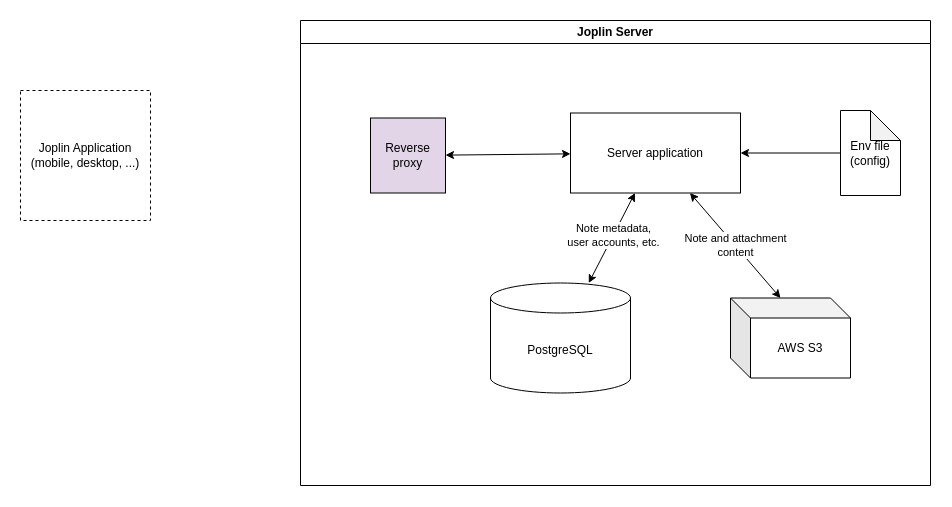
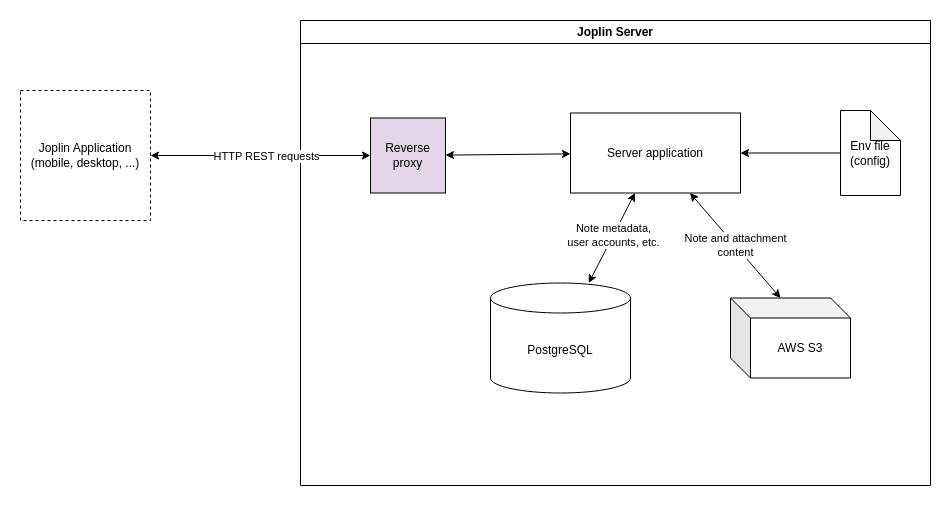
edge "Joplin Application (mobile, desktop, ...)" -- "Reverse proxy": added, label "HTTP REST requests"
